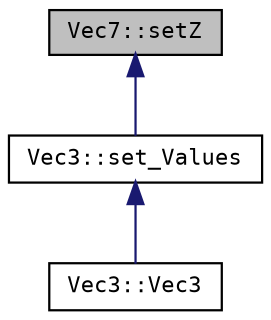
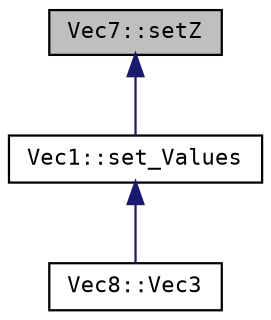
node "Vec3::set_Values": label "Vec3::set_Values" -> "Vec1::set_Values"
node "Vec3::Vec3": label "Vec3::Vec3" -> "Vec8::Vec3"
